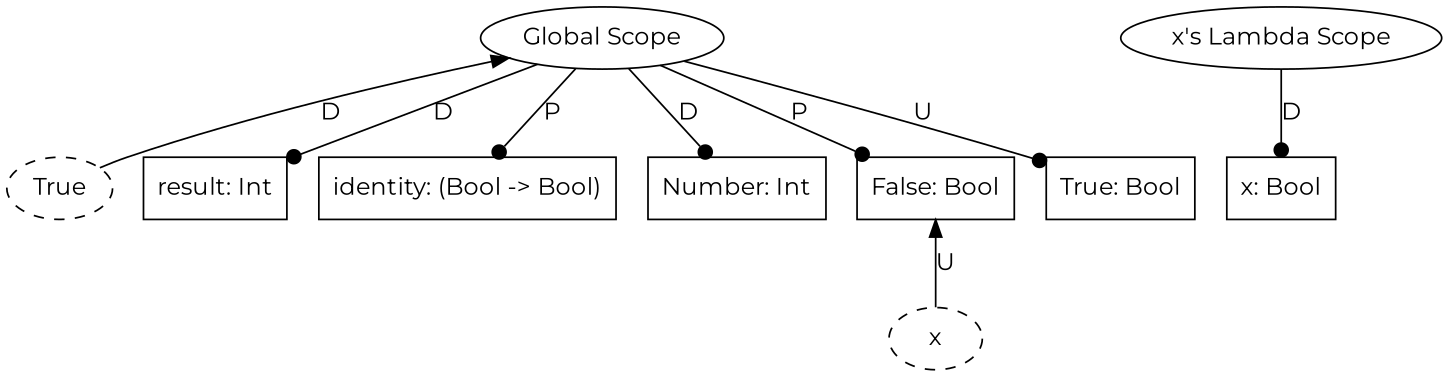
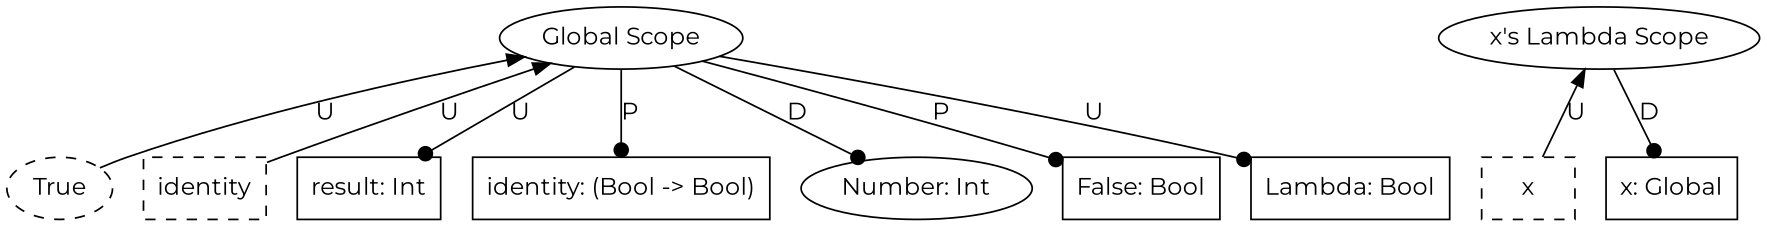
edge "Global Scope" -- "True": label "D" -> "U"
edge "Global Scope" -- "result: Int": label "D" -> "U"
node "identity": added
node "Number: Int": shape box -> ellipse
node "True: Bool": label "True: Bool" -> "Lambda: Bool"
node "x: Bool": label "x: Bool" -> "x: Global"
edge "False: Bool" -- "x": now "x's Lambda Scope" -- "x"
node "x": shape ellipse -> box
